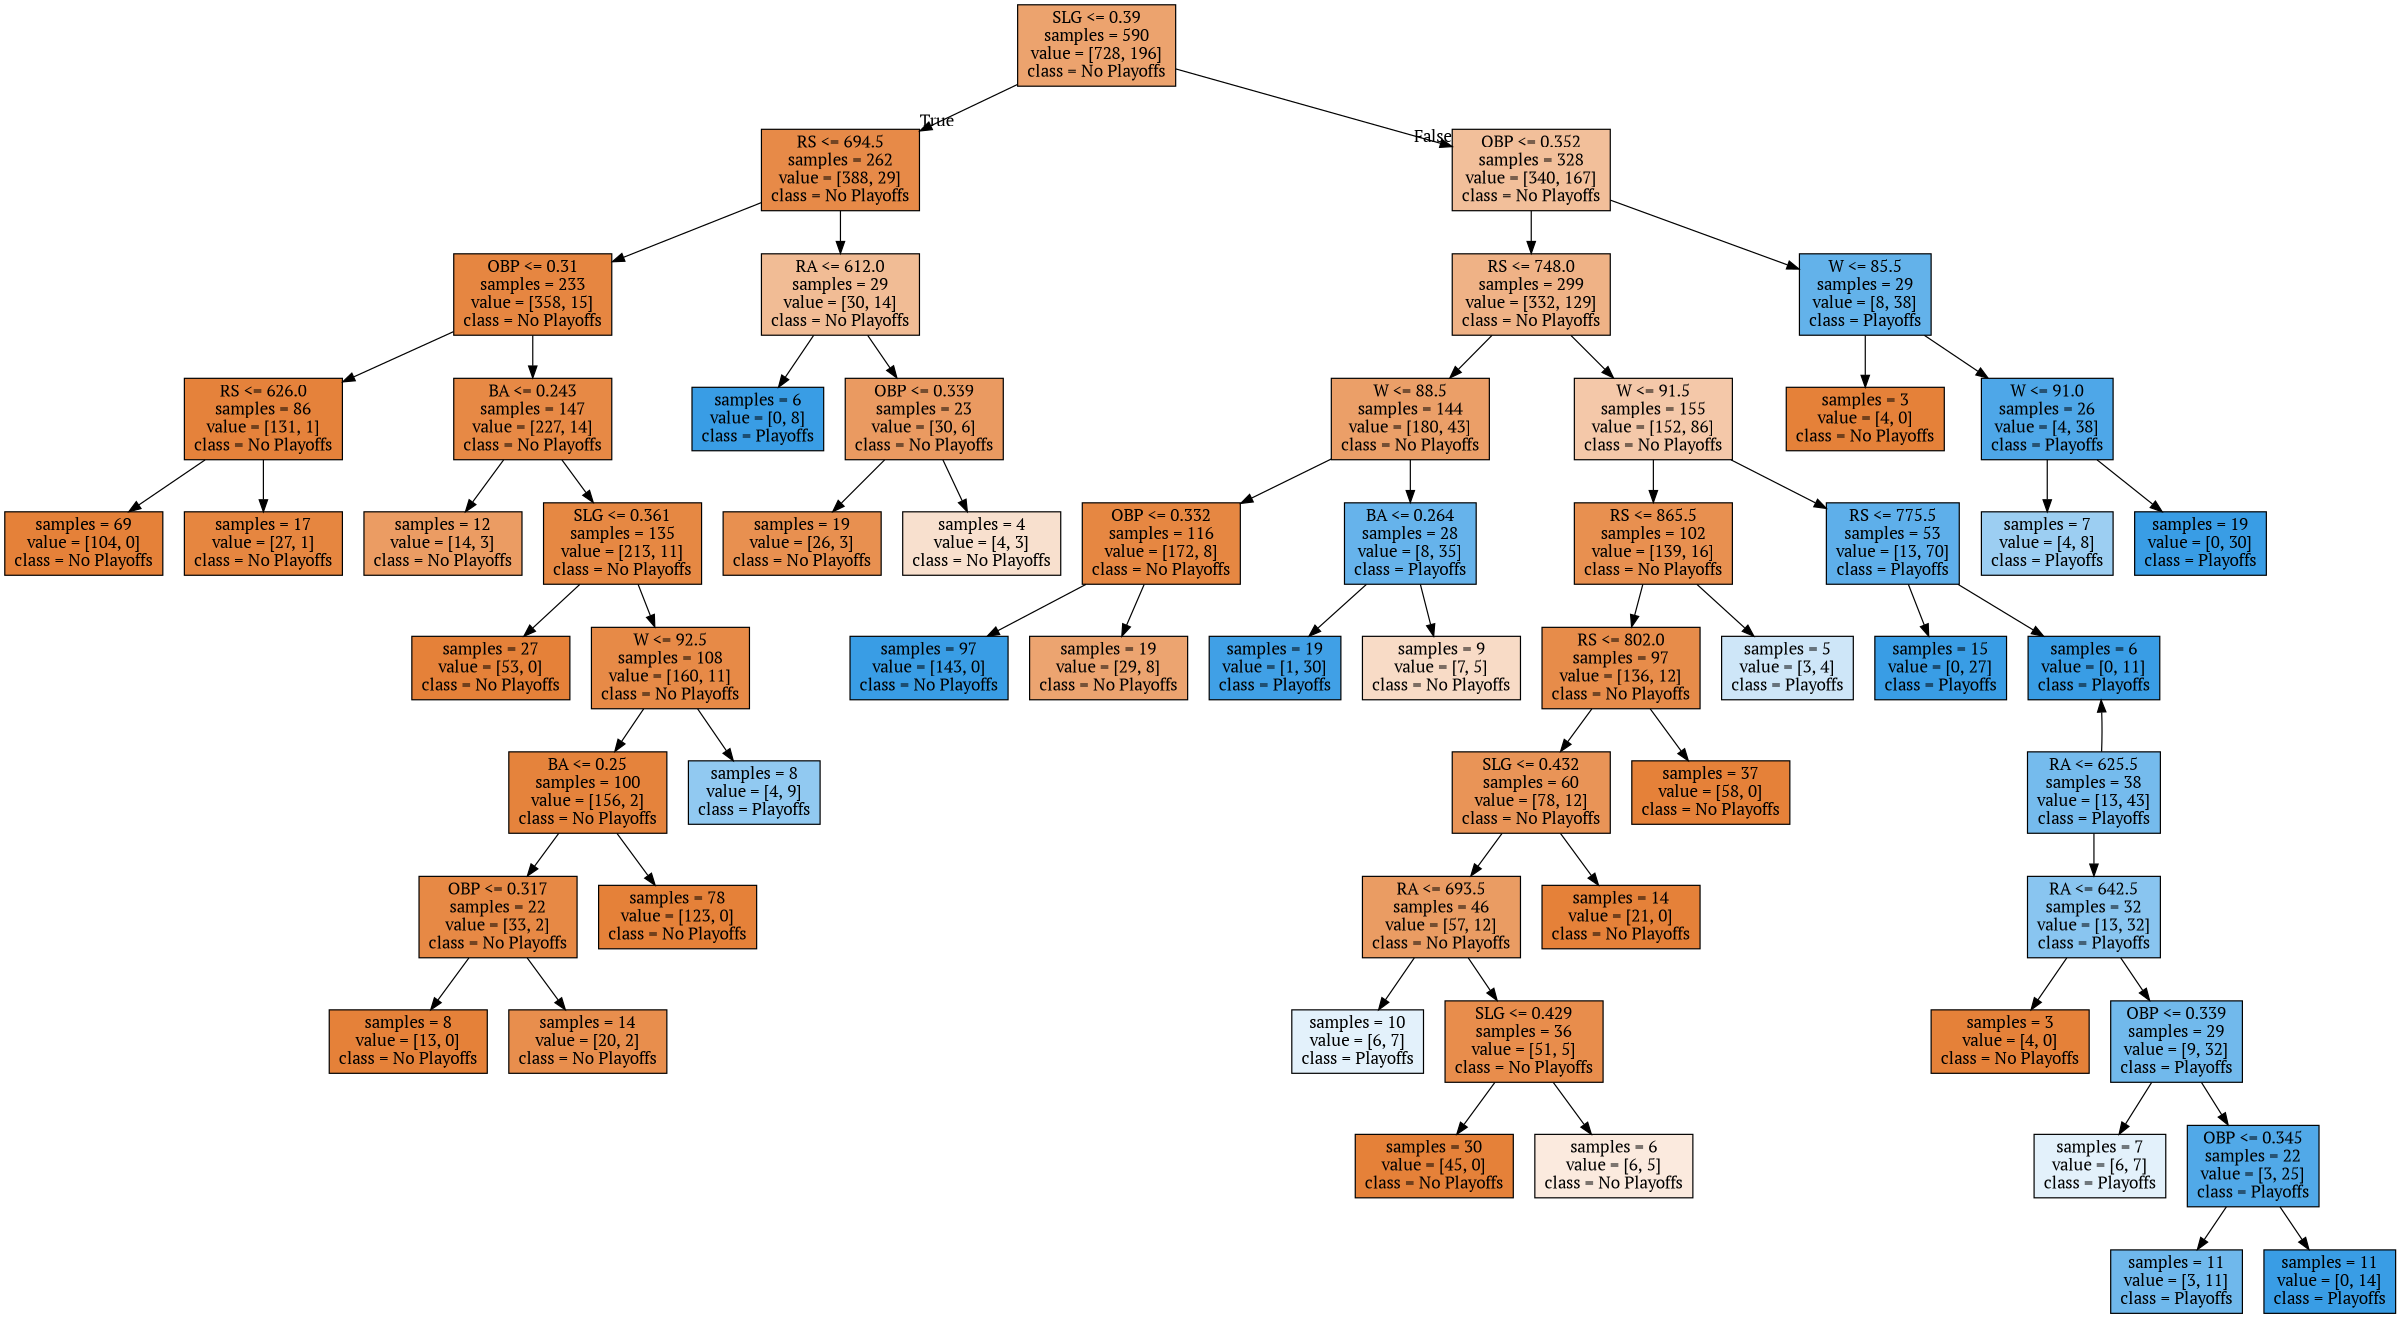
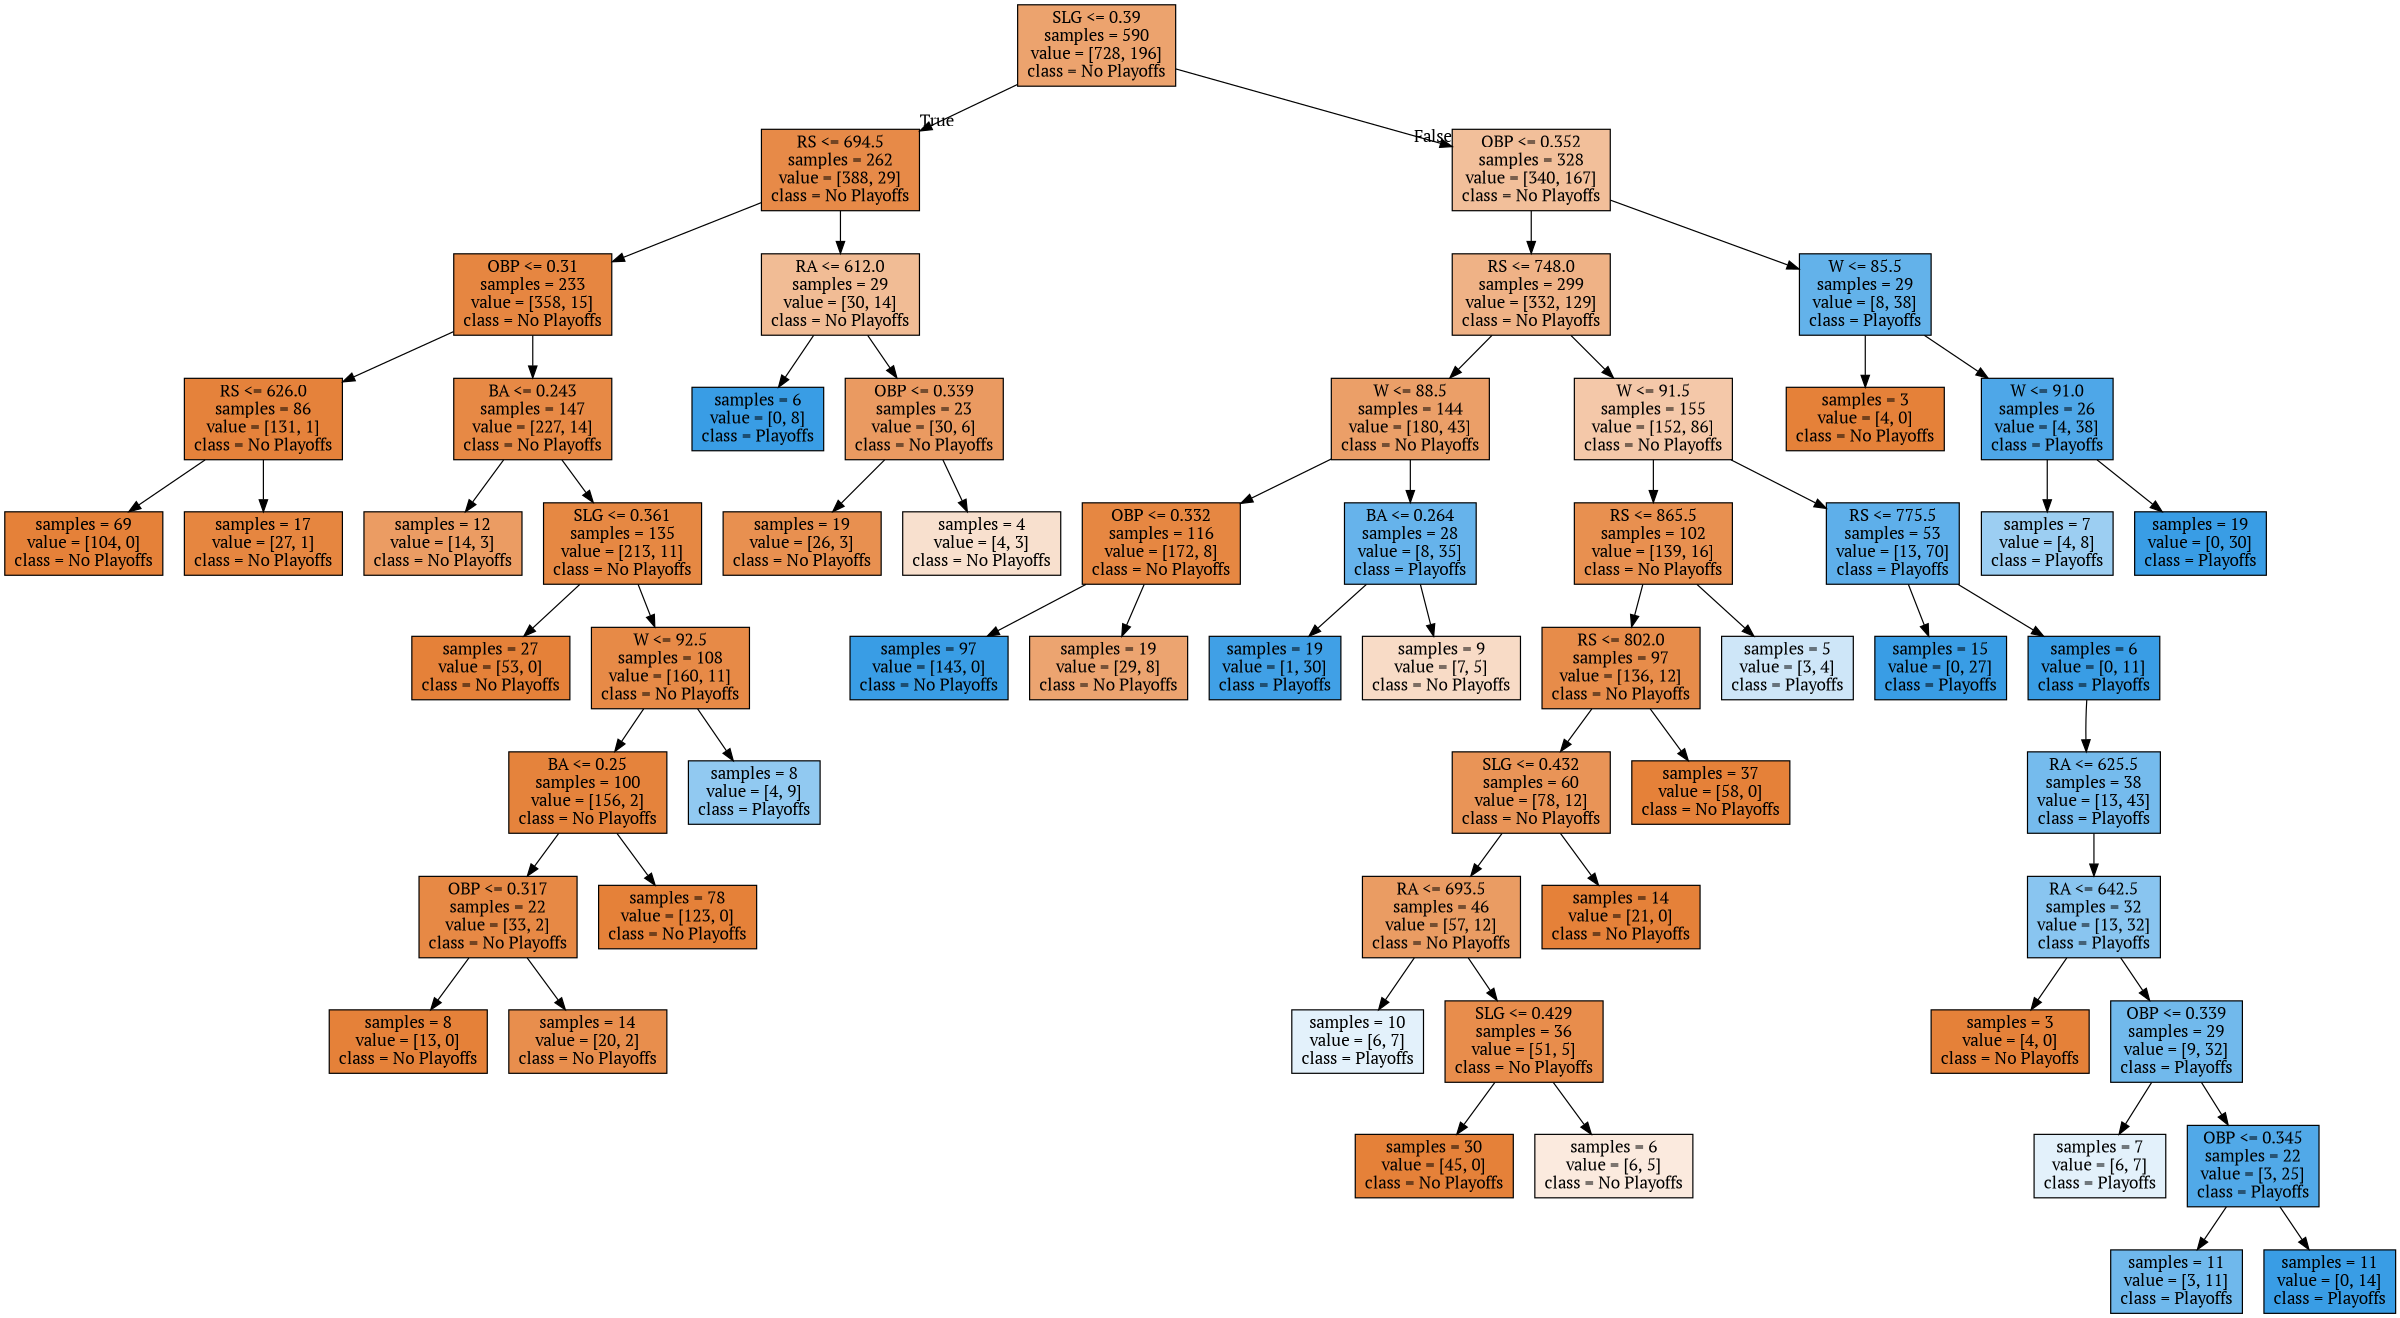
edge "RA <= 625.5 samples = 38 value = [13, 43] class = Playoffs" -> "samples = 6 value = [0, 11] class = Playoffs": reversed
